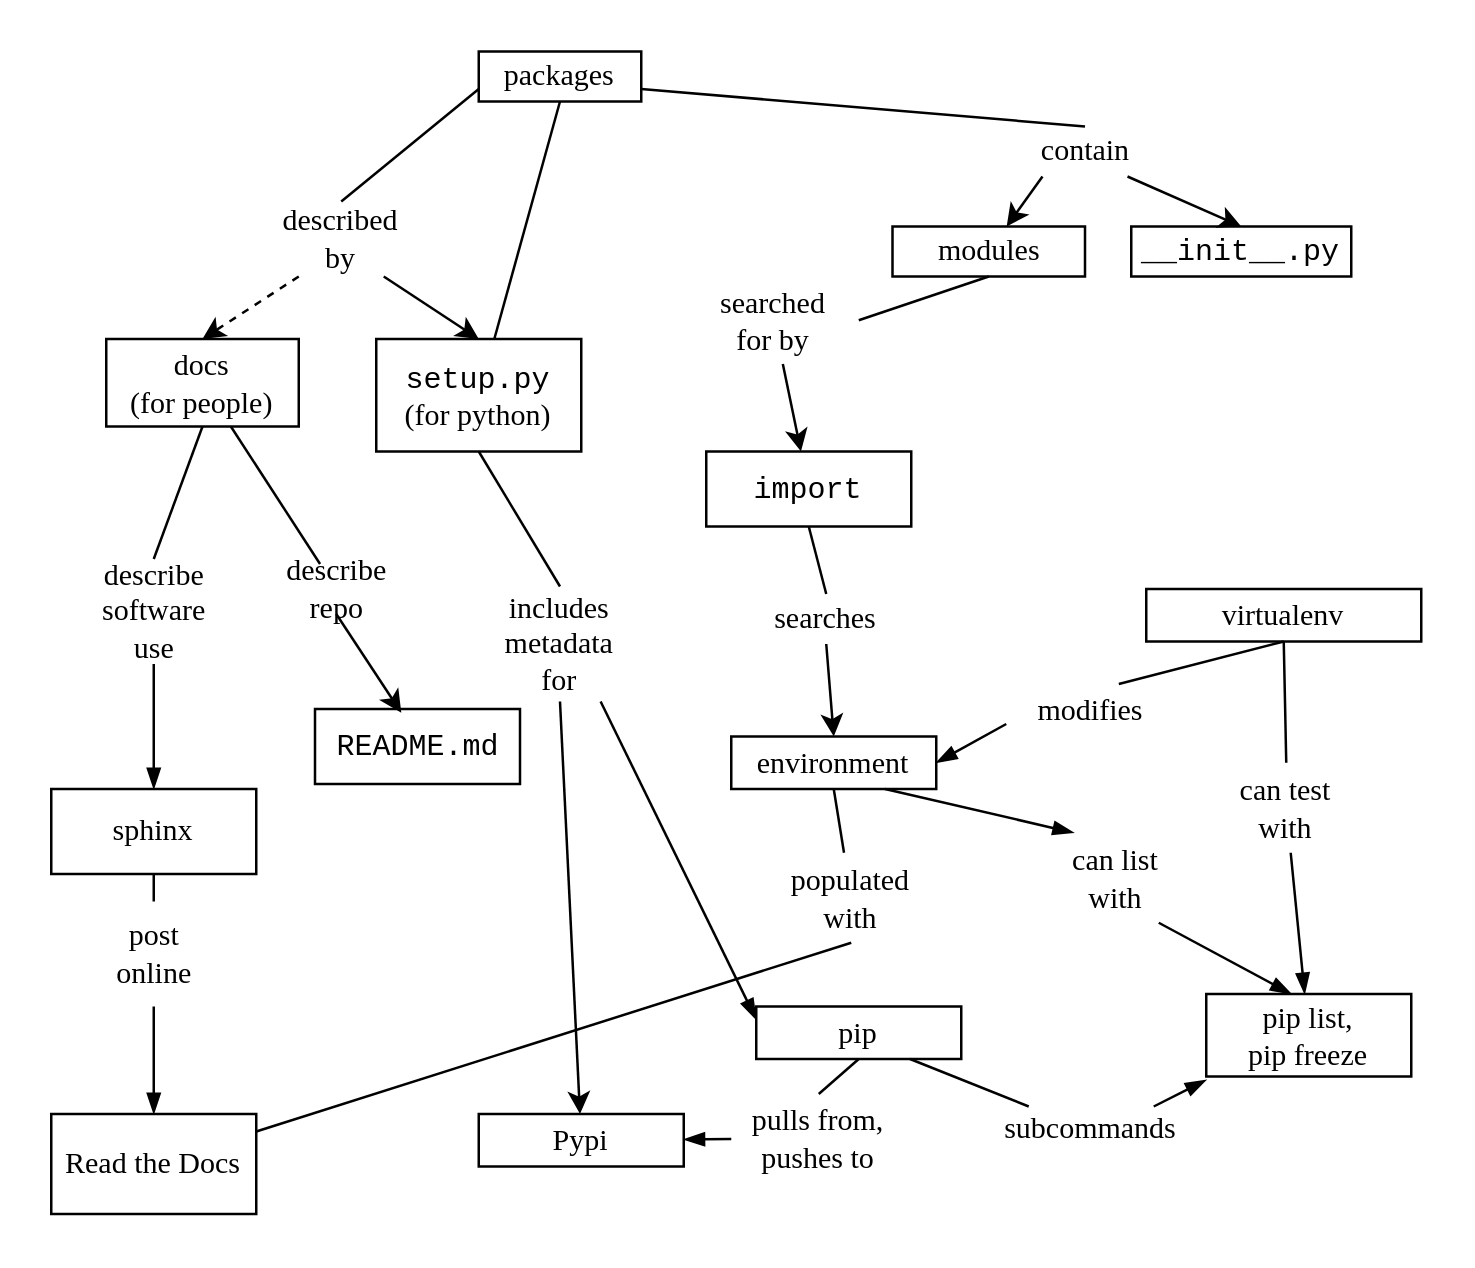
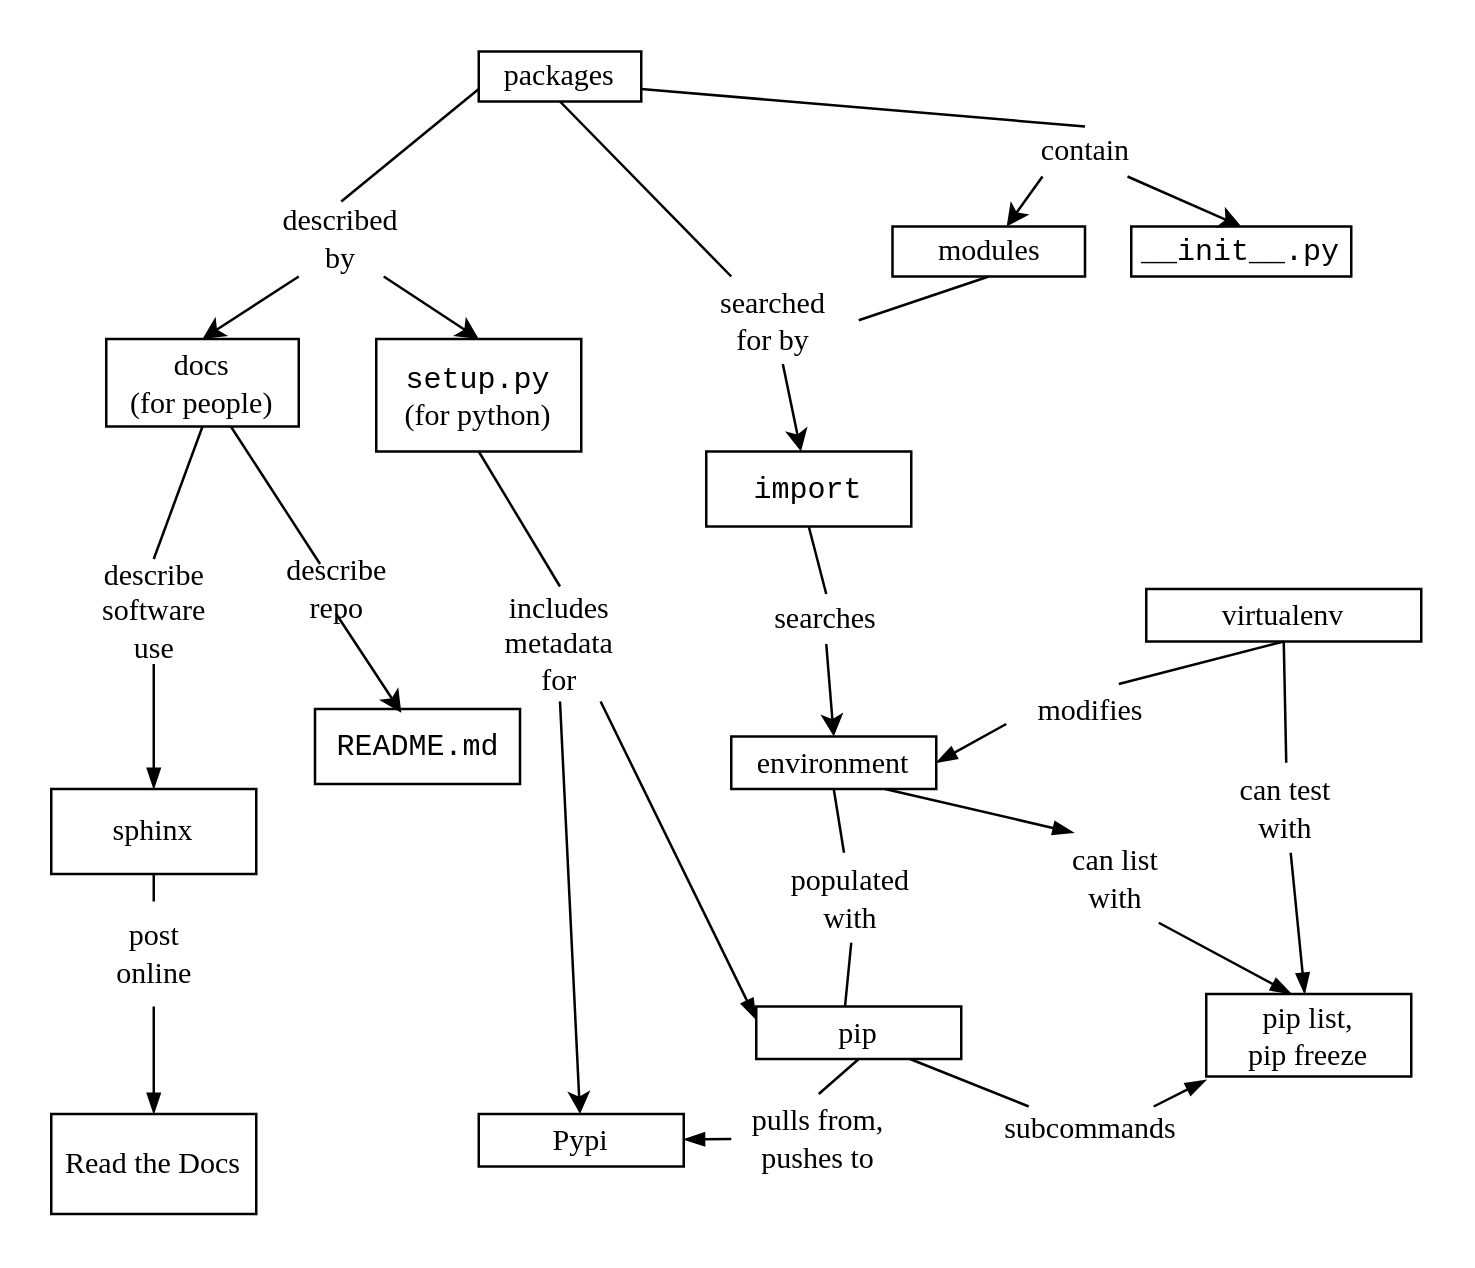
edge "packages" -- "setup.py (for python)": now "packages" -- "searched for by"
edge "described by" -> "docs (for people)": style dashed -> solid
edge "populated with" -- "Read the Docs": now "populated with" -- "pip"
